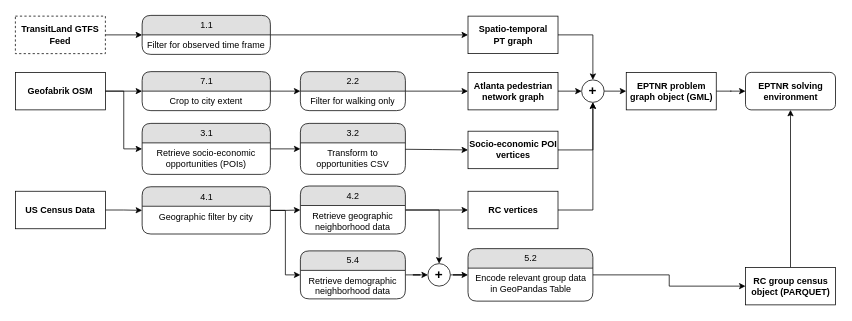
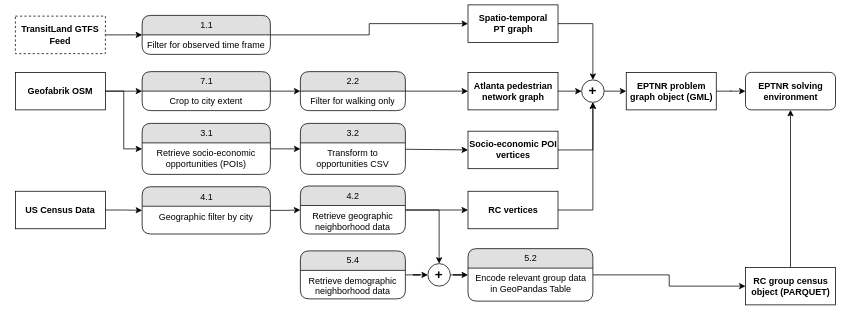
node "Spatio-temporal PT graph": moved (513, 35) -> (513, 24)
edge "4.1" -> "5.4": removed
